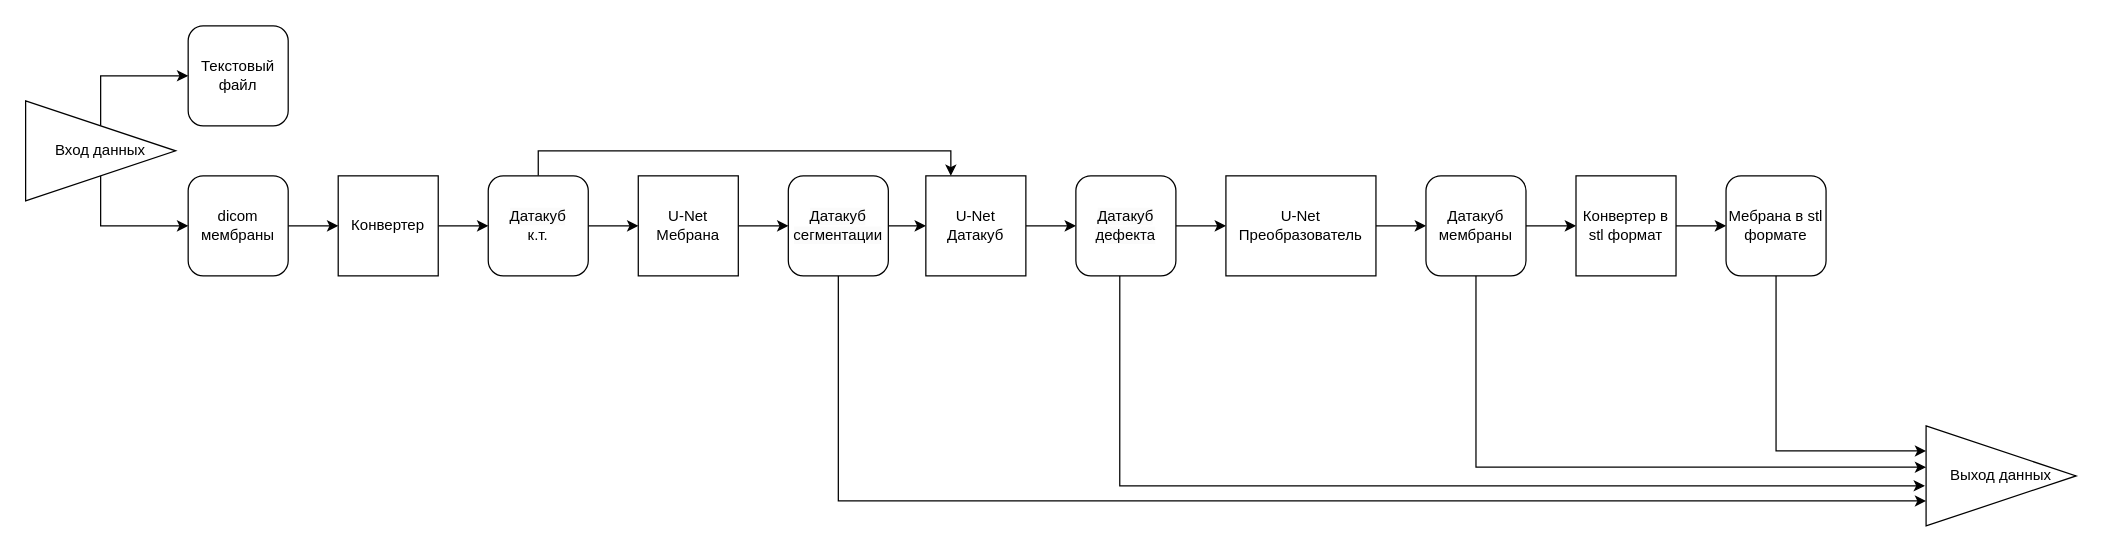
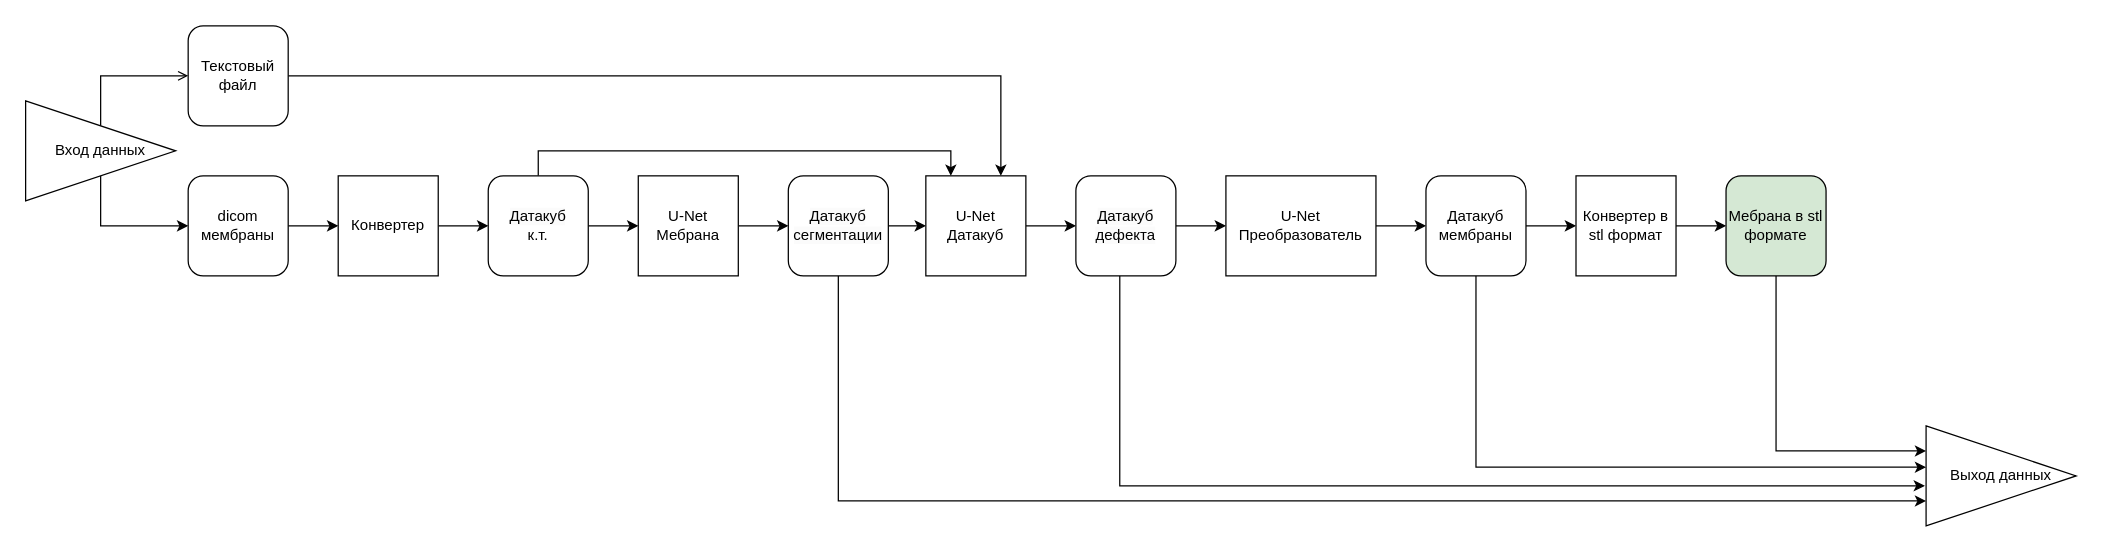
edge "Вход данных" -> "Текстовый файл": arrowhead classic -> open
edge "Текстовый файл" -> "U-Net Датакуб": added
node "Мебрана в stl формате": fillcolor #ffffff -> #d5e8d4
